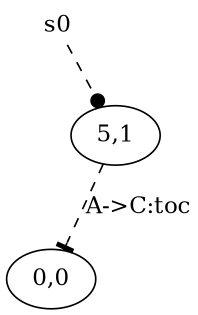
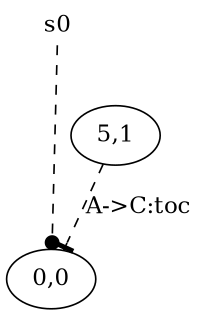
edge "s0" -> "5,1": now "s0" -> "0,0"
